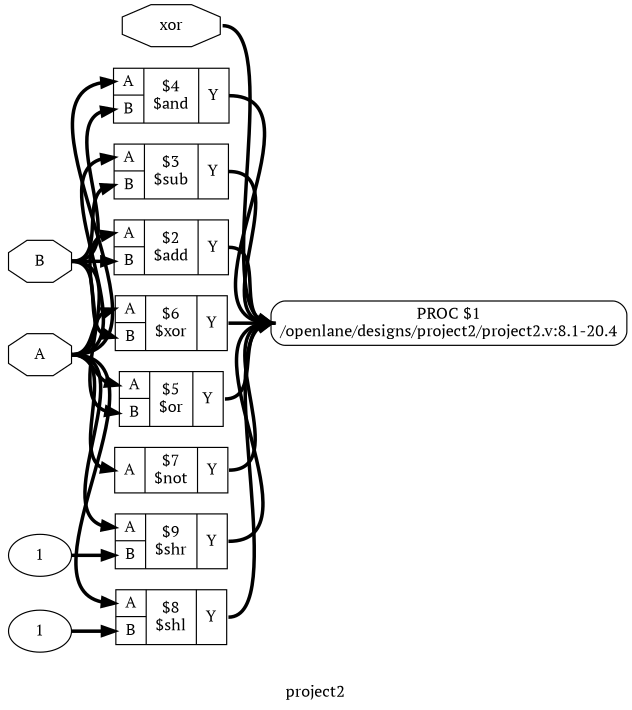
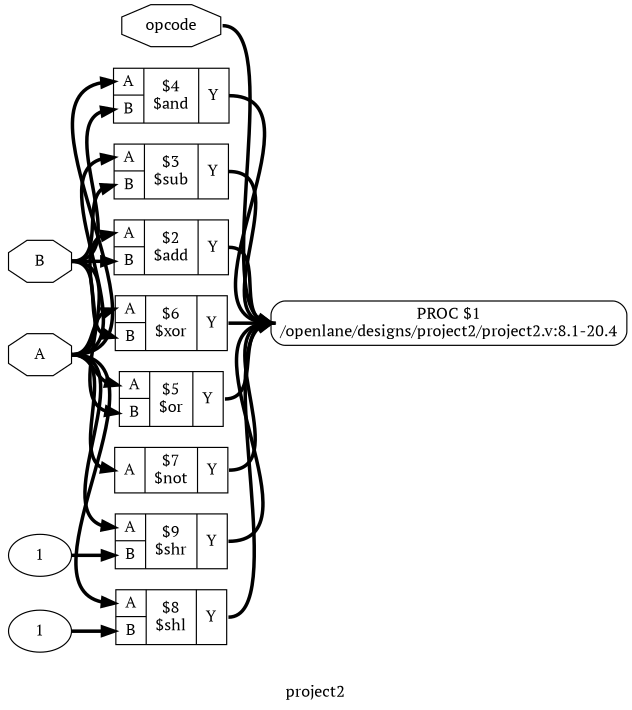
node "xor": label "xor" -> "opcode"
